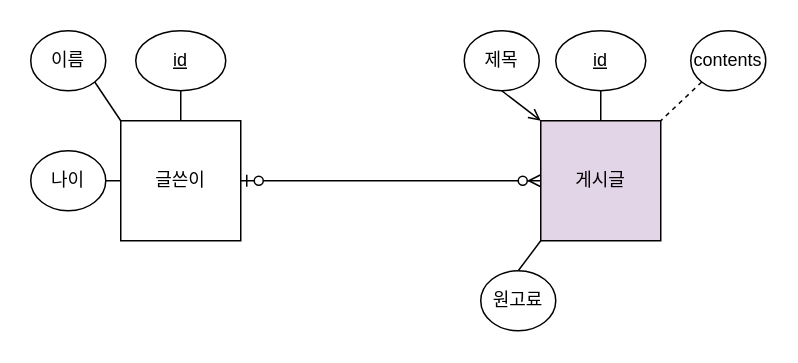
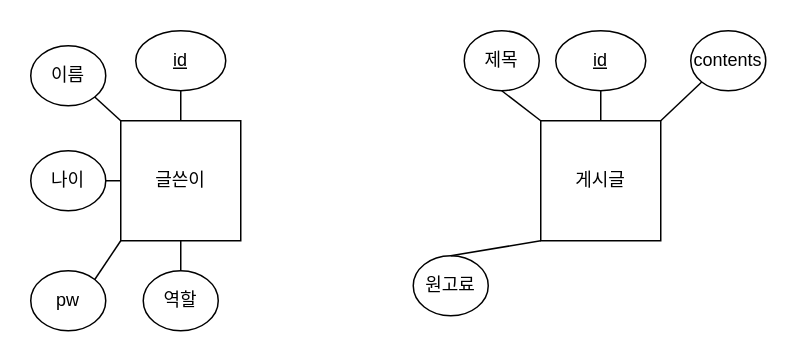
node "이름": moved (68, 61) -> (68, 76)
edge "contents" -- "게시글": style dashed -> solid
edge "제목" -> "게시글": arrowhead open -> none
edge "글쓴이" -- "게시글": removed
node "게시글": fillcolor #e1d5e7 -> #ffffff
edge "글쓴이" -- "역할": added
edge "글쓴이" -- "pw": added
node "pw": added
node "역할": added
node "원고료": moved (518, 301) -> (451, 286)
